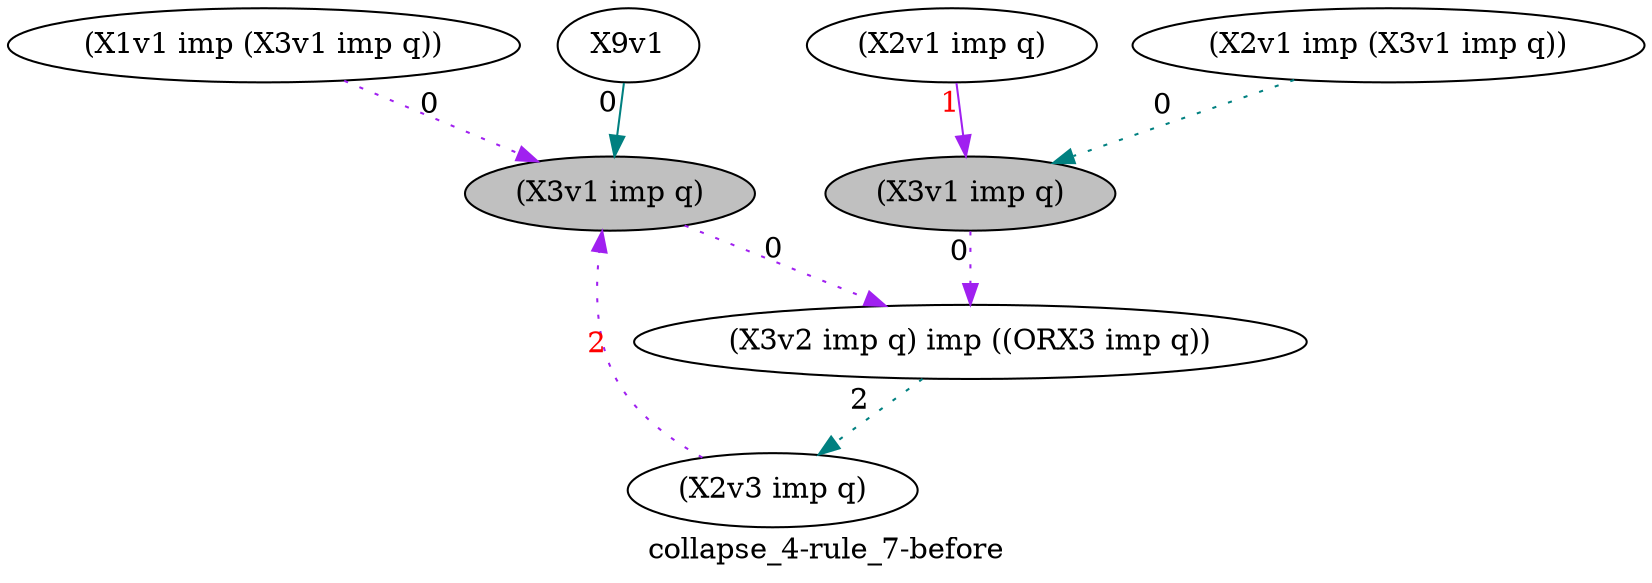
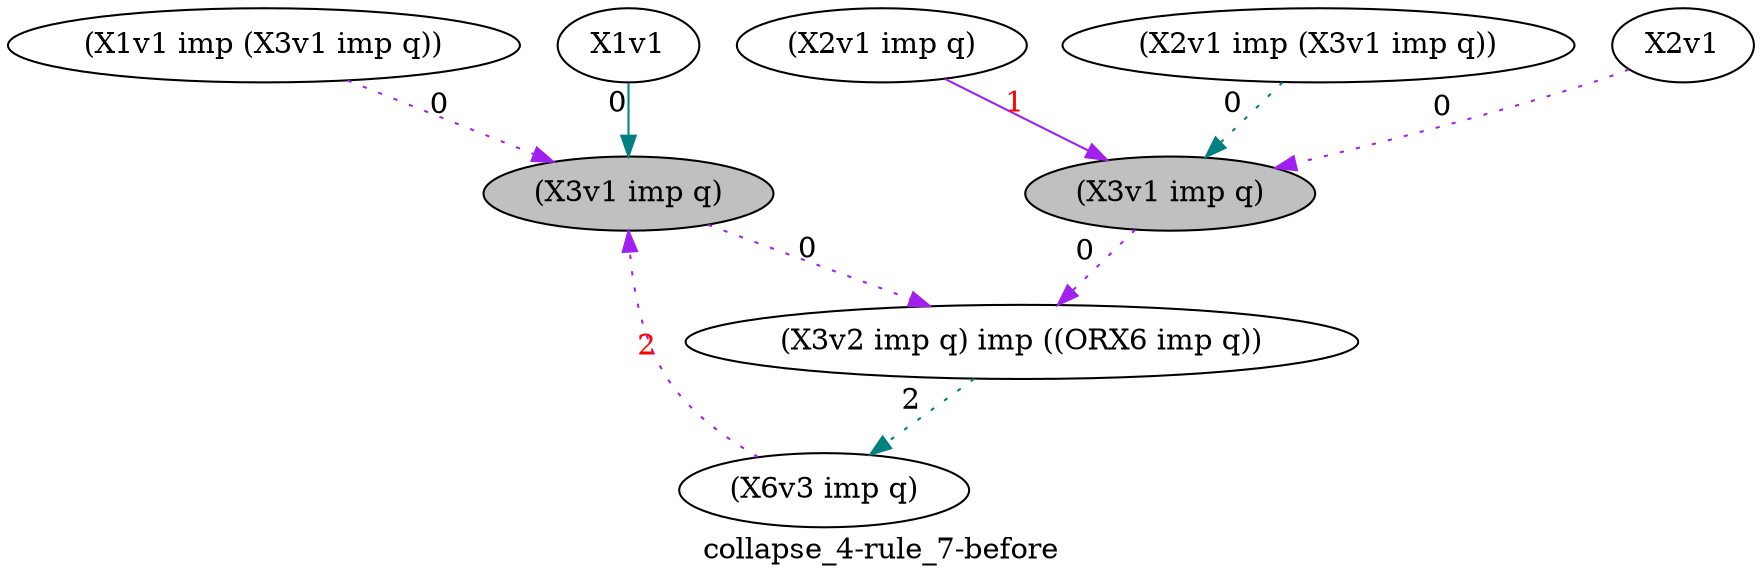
node "X9v1": label "X9v1" -> "X1v1"
node "X2v1": added
node "(X3v2 imp q) imp ((ORX3 imp q))": label "(X3v2 imp q) imp ((ORX3 imp q))" -> "(X3v2 imp q) imp ((ORX6 imp q))"
node "(X2v3 imp q)": label "(X2v3 imp q)" -> "(X6v3 imp q)"
